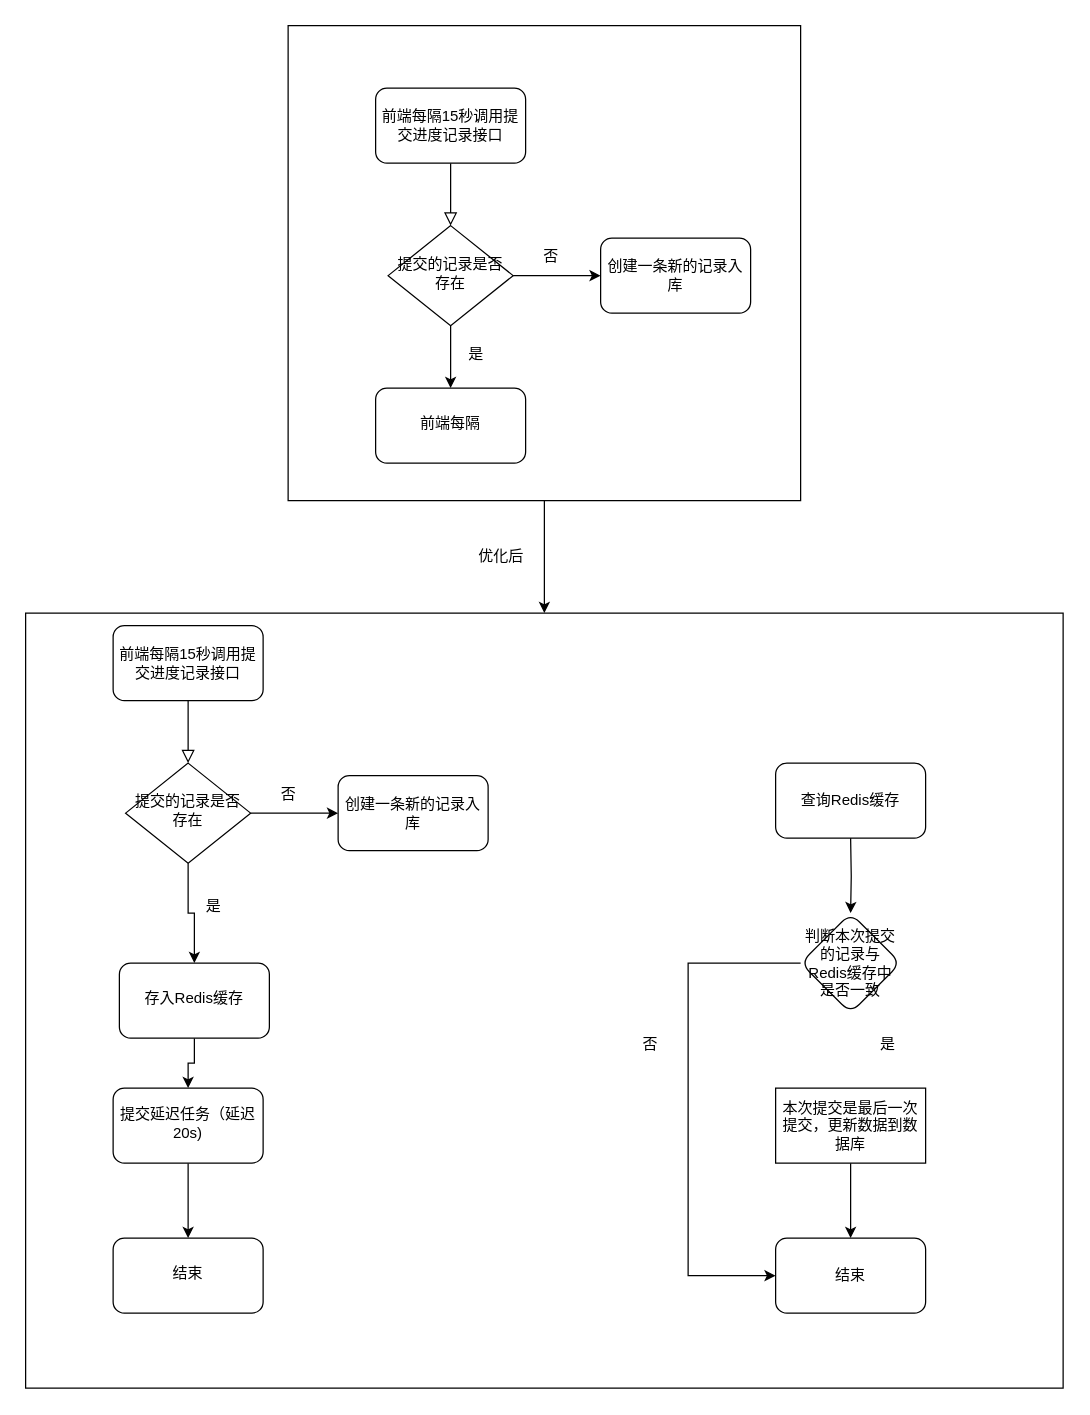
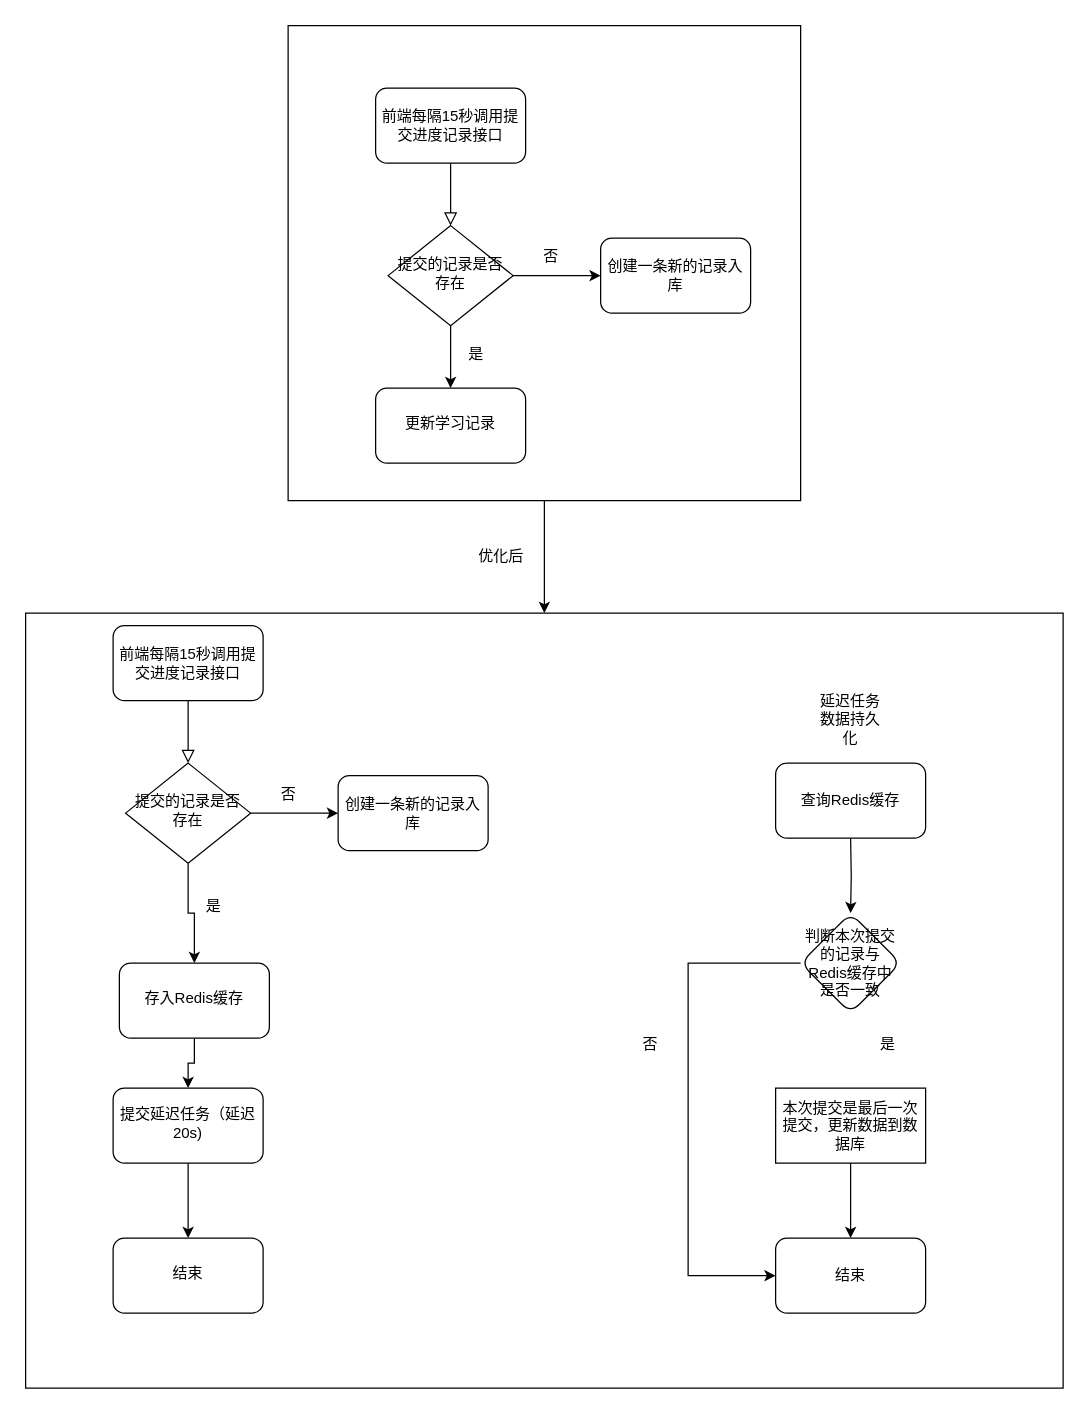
node "前端每隔": label "前端每隔" -> "更新学习记录"
node "延迟任务数据持久化": added
